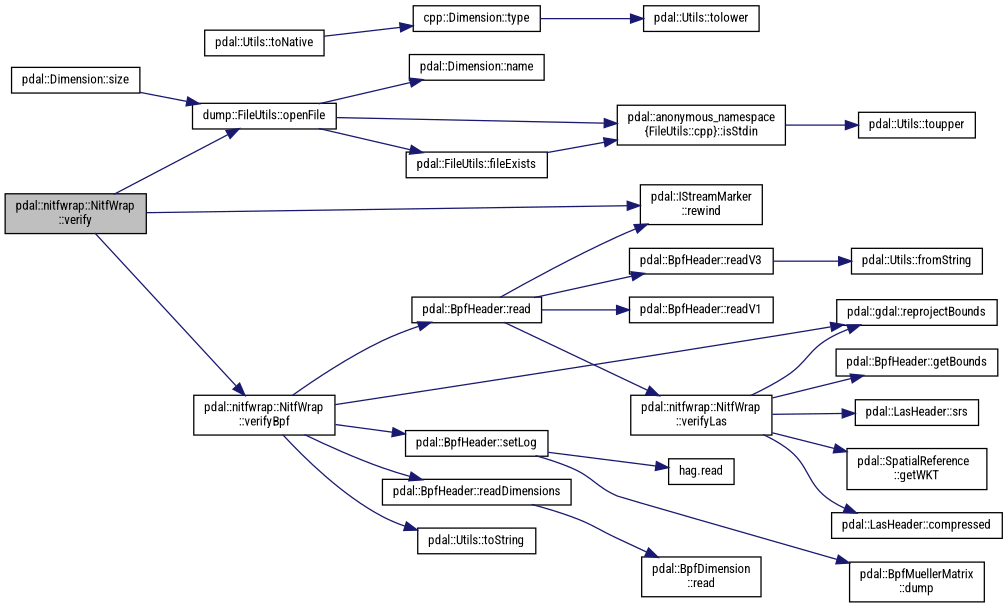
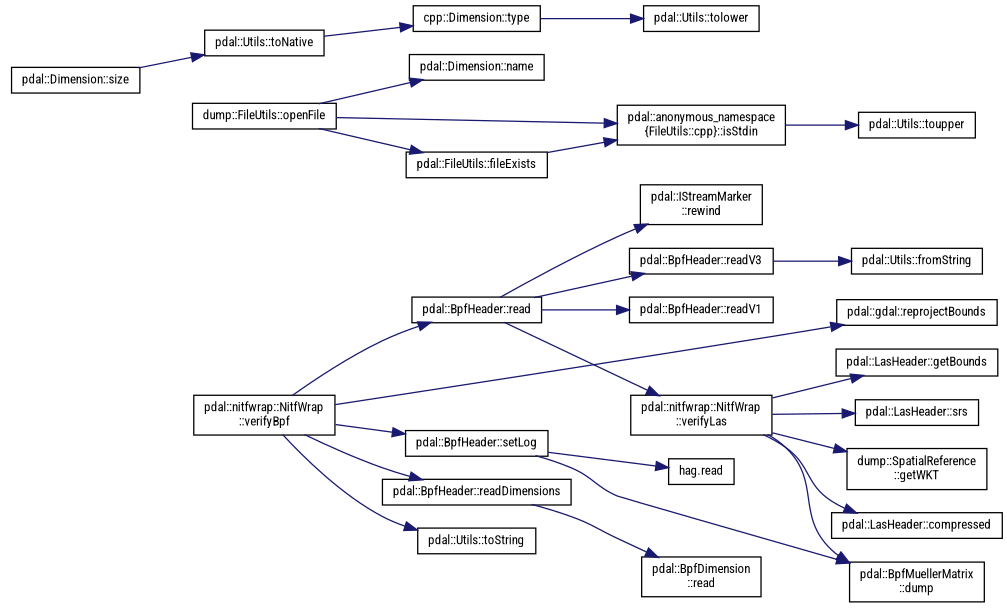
edge "pdal::Dimension::size" -> "dump::FileUtils::openFile": now "pdal::Dimension::size" -> "pdal::Utils::toNative"
node "pdal::nitfwrap::NitfWrap ::verify": removed
node "pdal::BpfHeader::getBounds": label "pdal::BpfHeader::getBounds" -> "pdal::LasHeader::getBounds"
edge "pdal::nitfwrap::NitfWrap ::verifyLas" -> "pdal::gdal::reprojectBounds": now "pdal::nitfwrap::NitfWrap ::verifyLas" -> "pdal::BpfMuellerMatrix ::dump"
node "pdal::SpatialReference ::getWKT": label "pdal::SpatialReference ::getWKT" -> "dump::SpatialReference ::getWKT"
